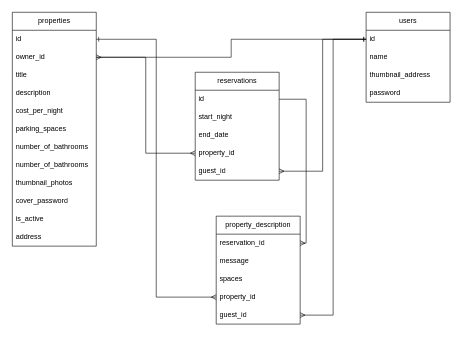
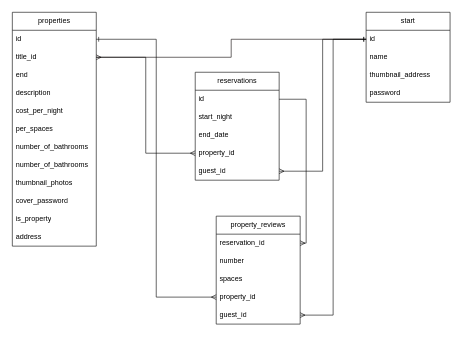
node "users": label "users" -> "start"
node "owner_id": label "owner_id" -> "title_id"
node "title": label "title" -> "end"
node "parking_spaces": label "parking_spaces" -> "per_spaces"
node "is_active": label "is_active" -> "is_property"
node "property_description": label "property_description" -> "property_reviews"
node "message": label "message" -> "number"
